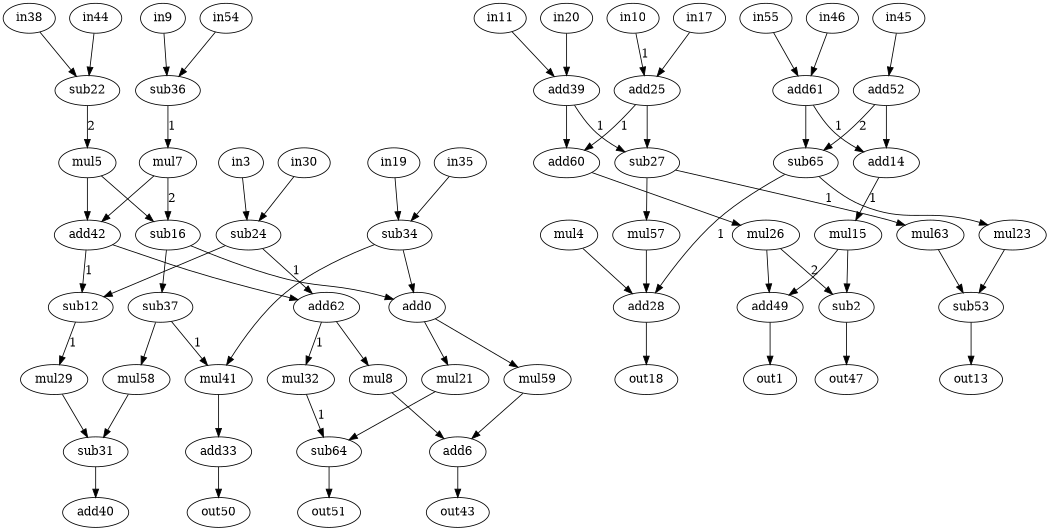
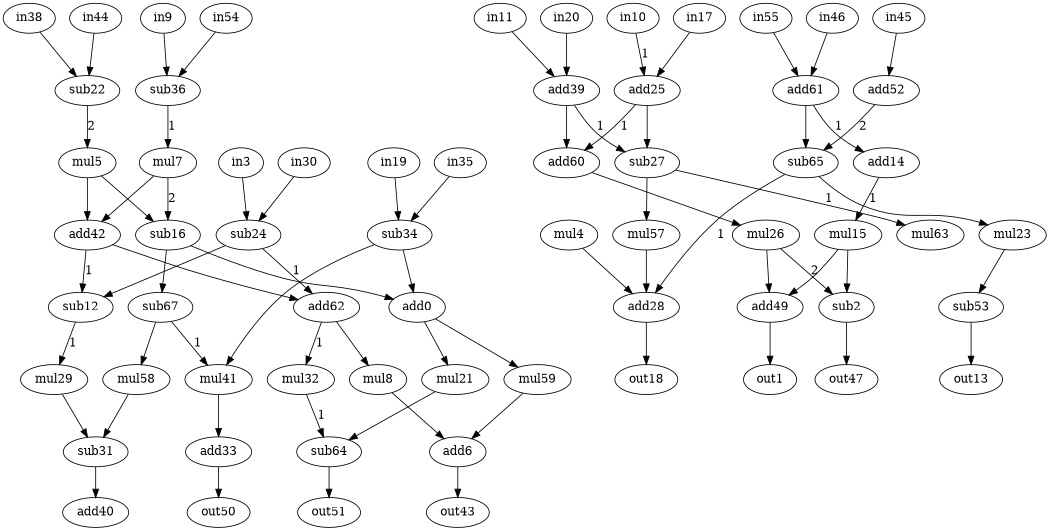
edge "add52" -> "add14": removed
edge "mul63" -> "sub53": removed
node "sub37": label "sub37" -> "sub67"
